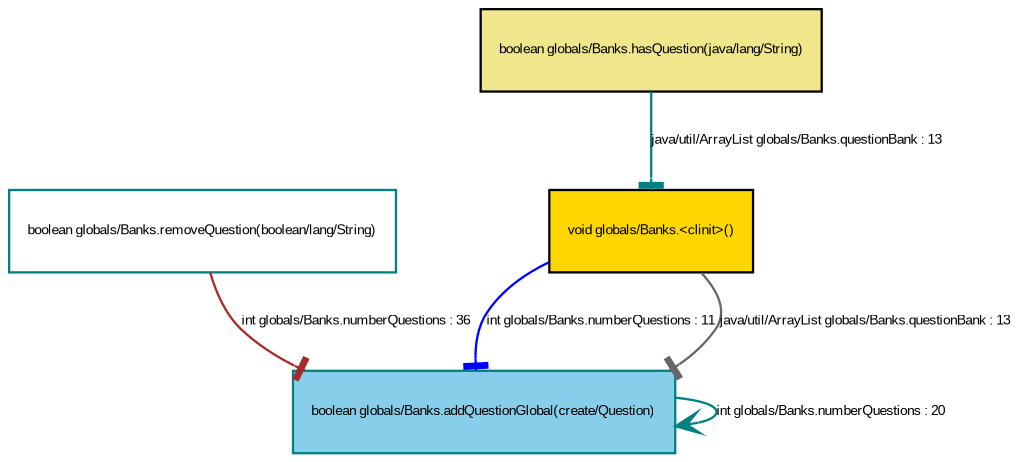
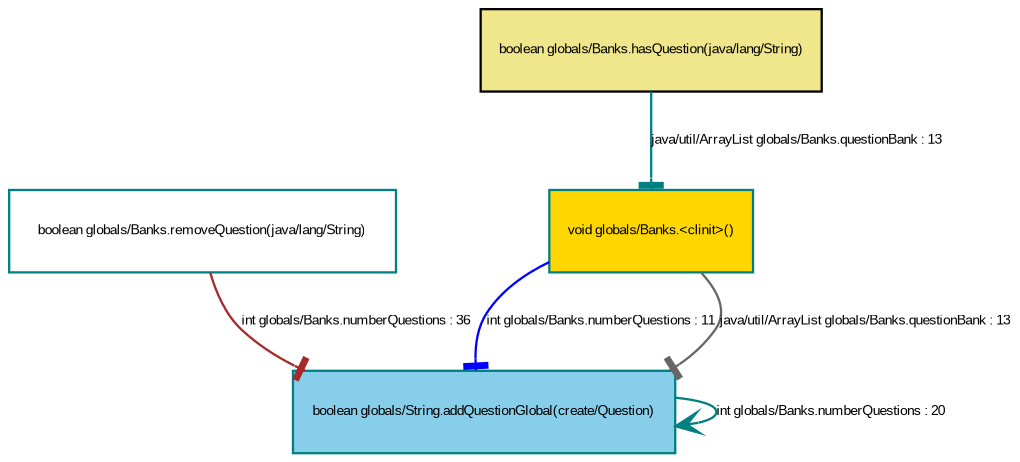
node "boolean globals/Banks.removeQuestion(boolean/lang/String)": label "boolean globals/Banks.removeQuestion(boolean/lang/String)" -> "boolean globals/Banks.removeQuestion(java/lang/String)"
node "void globals/Banks.<clinit>()": color black -> teal
node "boolean globals/Banks.addQuestionGlobal(create/Question)": label "boolean globals/Banks.addQuestionGlobal(create/Question)" -> "boolean globals/String.addQuestionGlobal(create/Question)"
